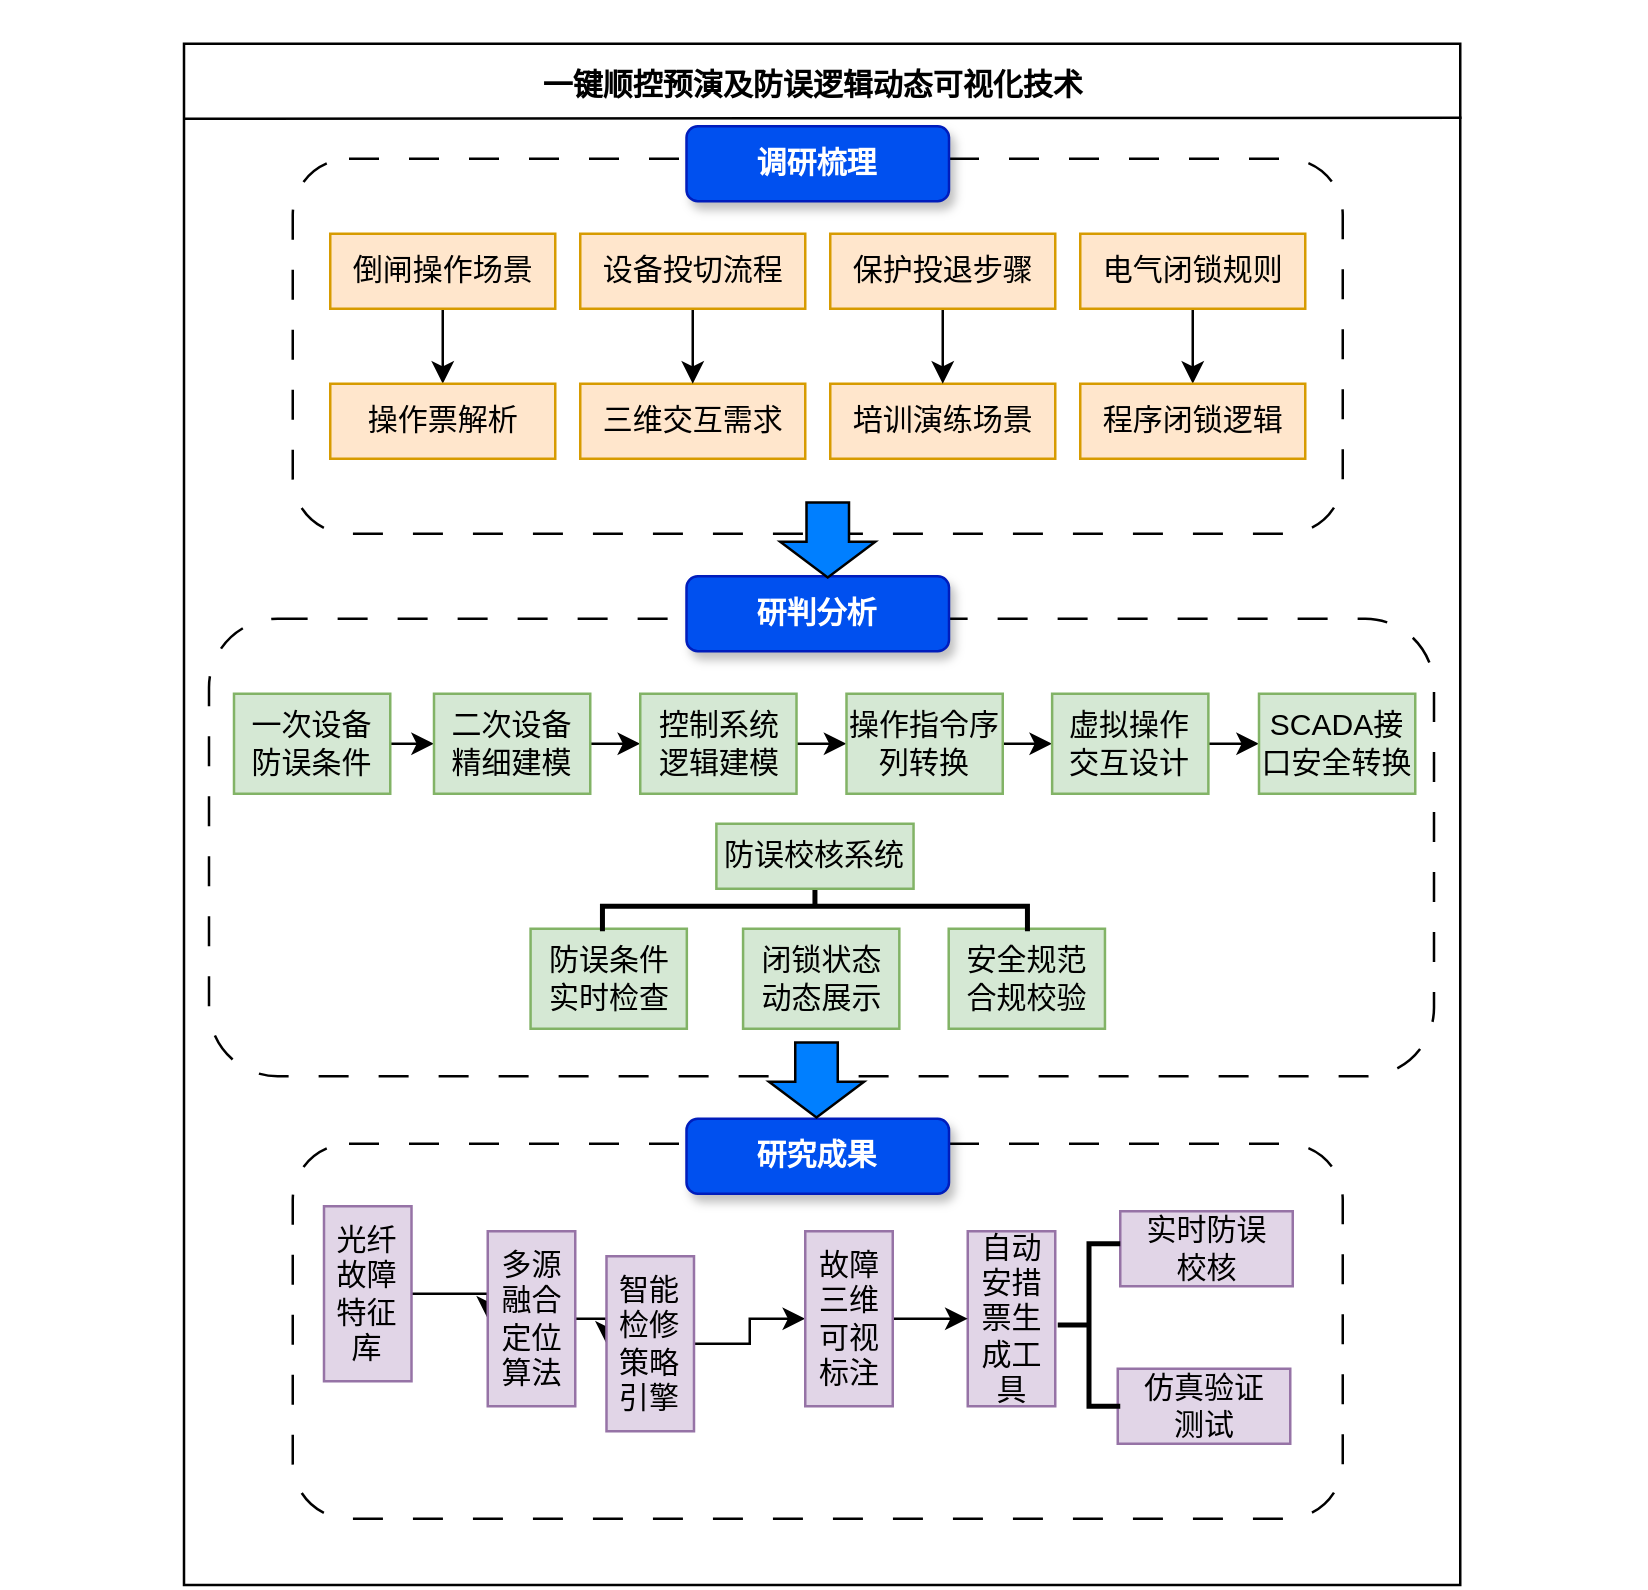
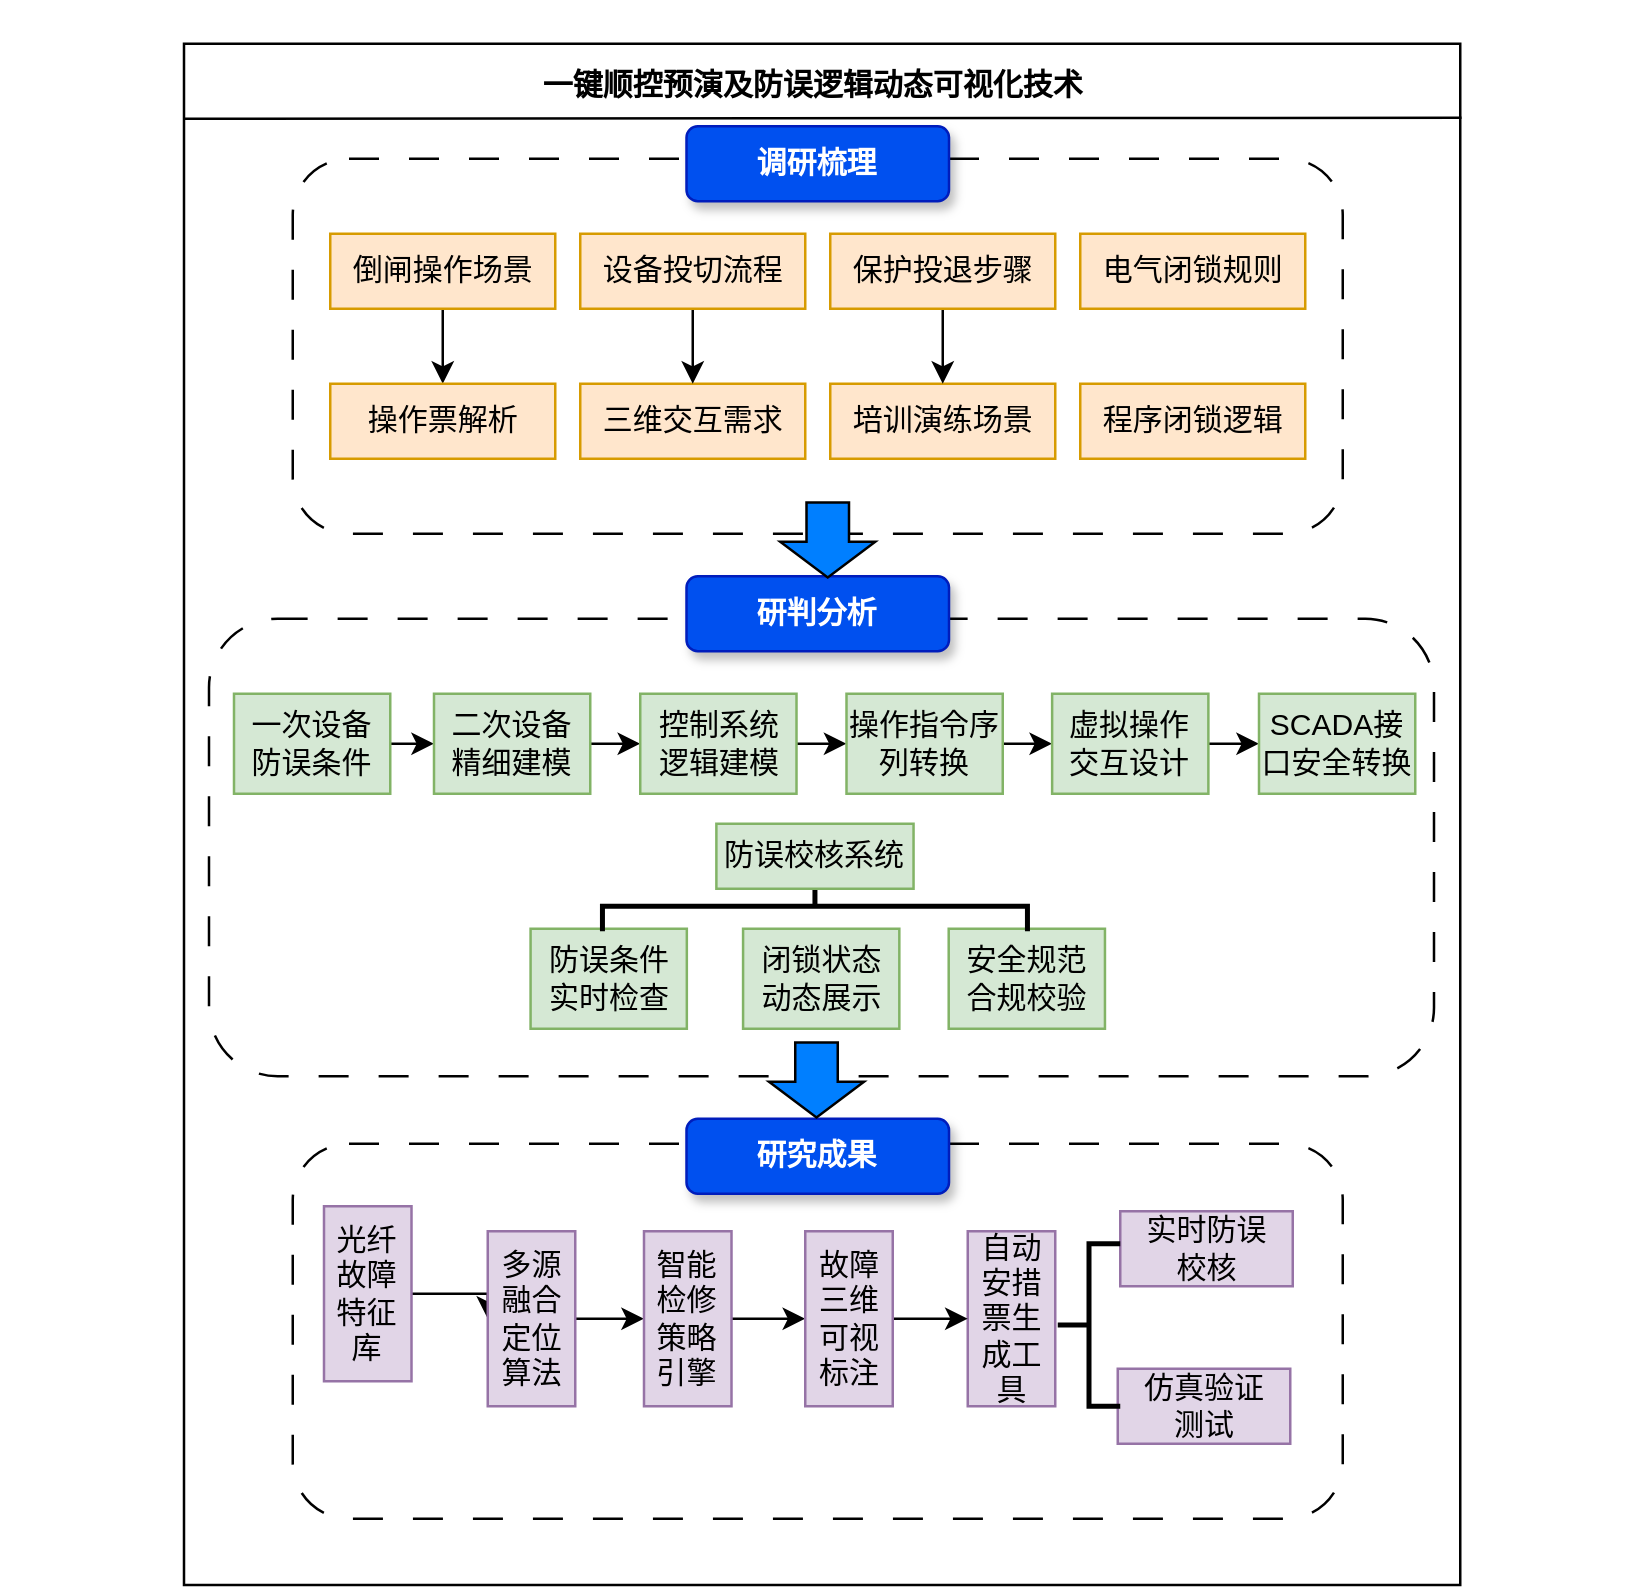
edge "电气闭锁规则" -> "程序闭锁逻辑": removed
node "智能检修策略引擎": moved (650, 1344) -> (688, 1319)
